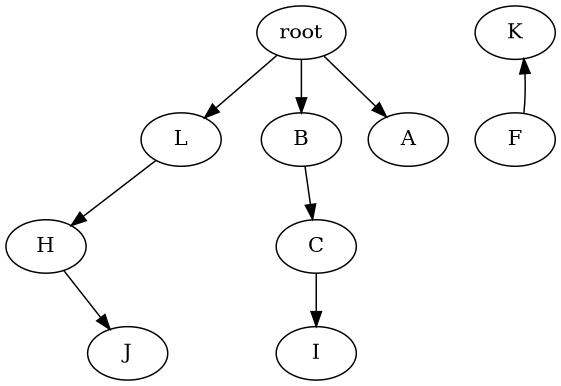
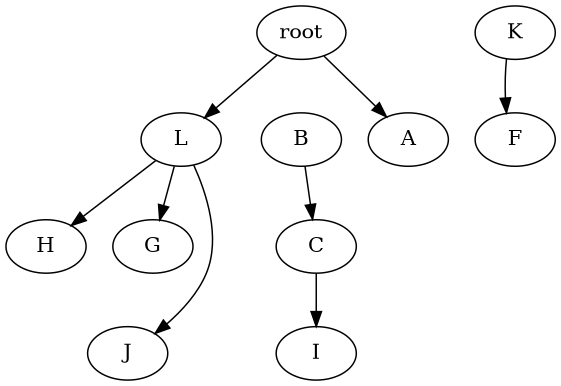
edge "root" -> "B": removed
edge "F" -> "K": reversed
node "G": added
edge "H" -> "J": now "L" -> "J"
